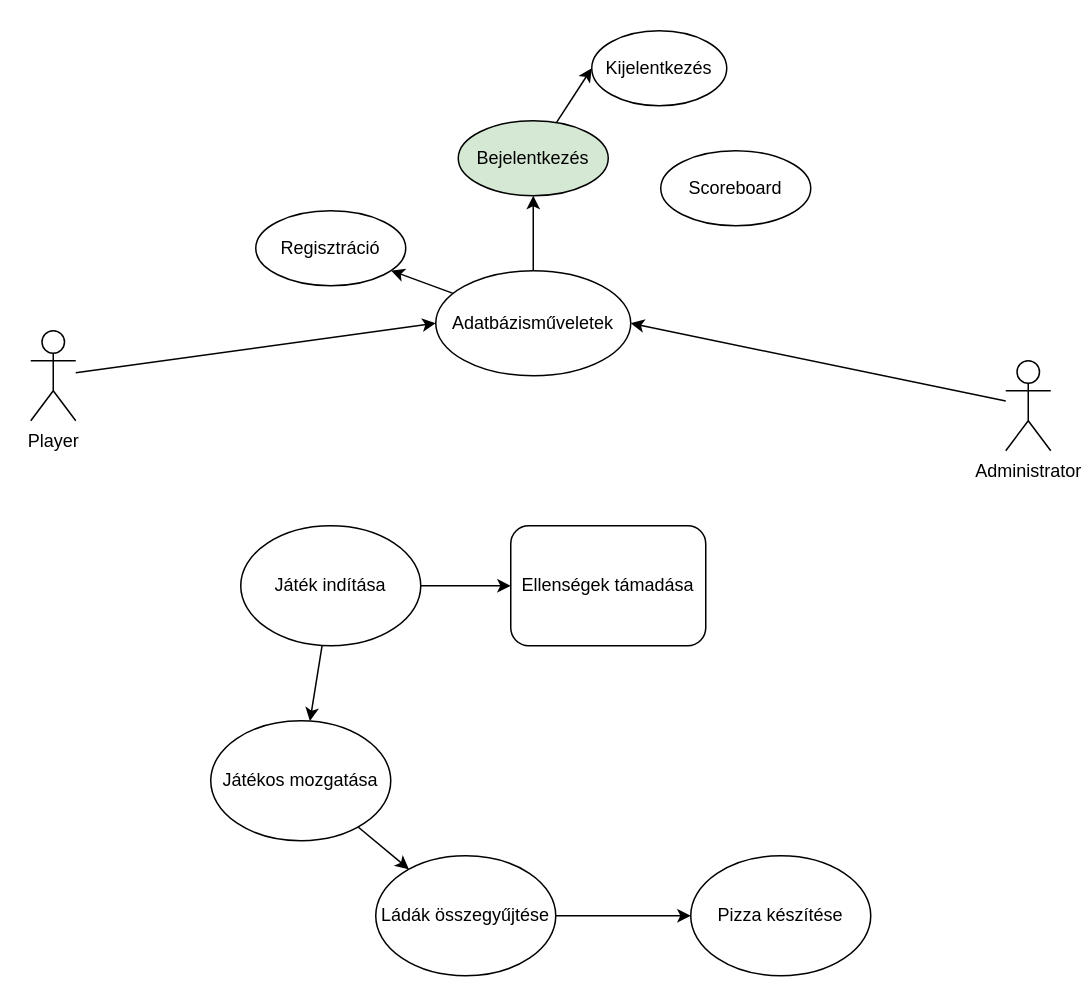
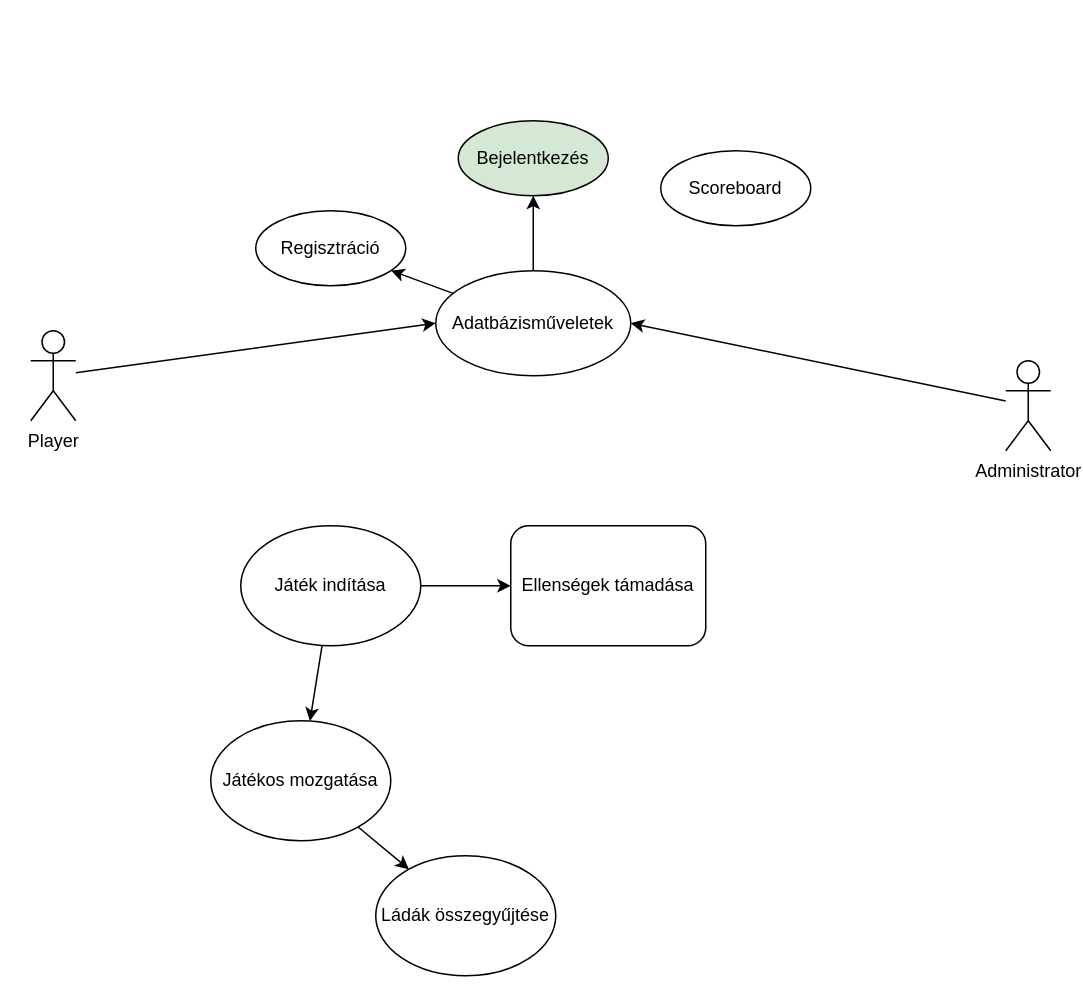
node "Kijelentkezés": removed
edge "Bejelentkezés" -> "Kijelentkezés": removed
edge "Ládák összegyűjtése" -> "Pizza készítése": removed
node "Pizza készítése": removed
